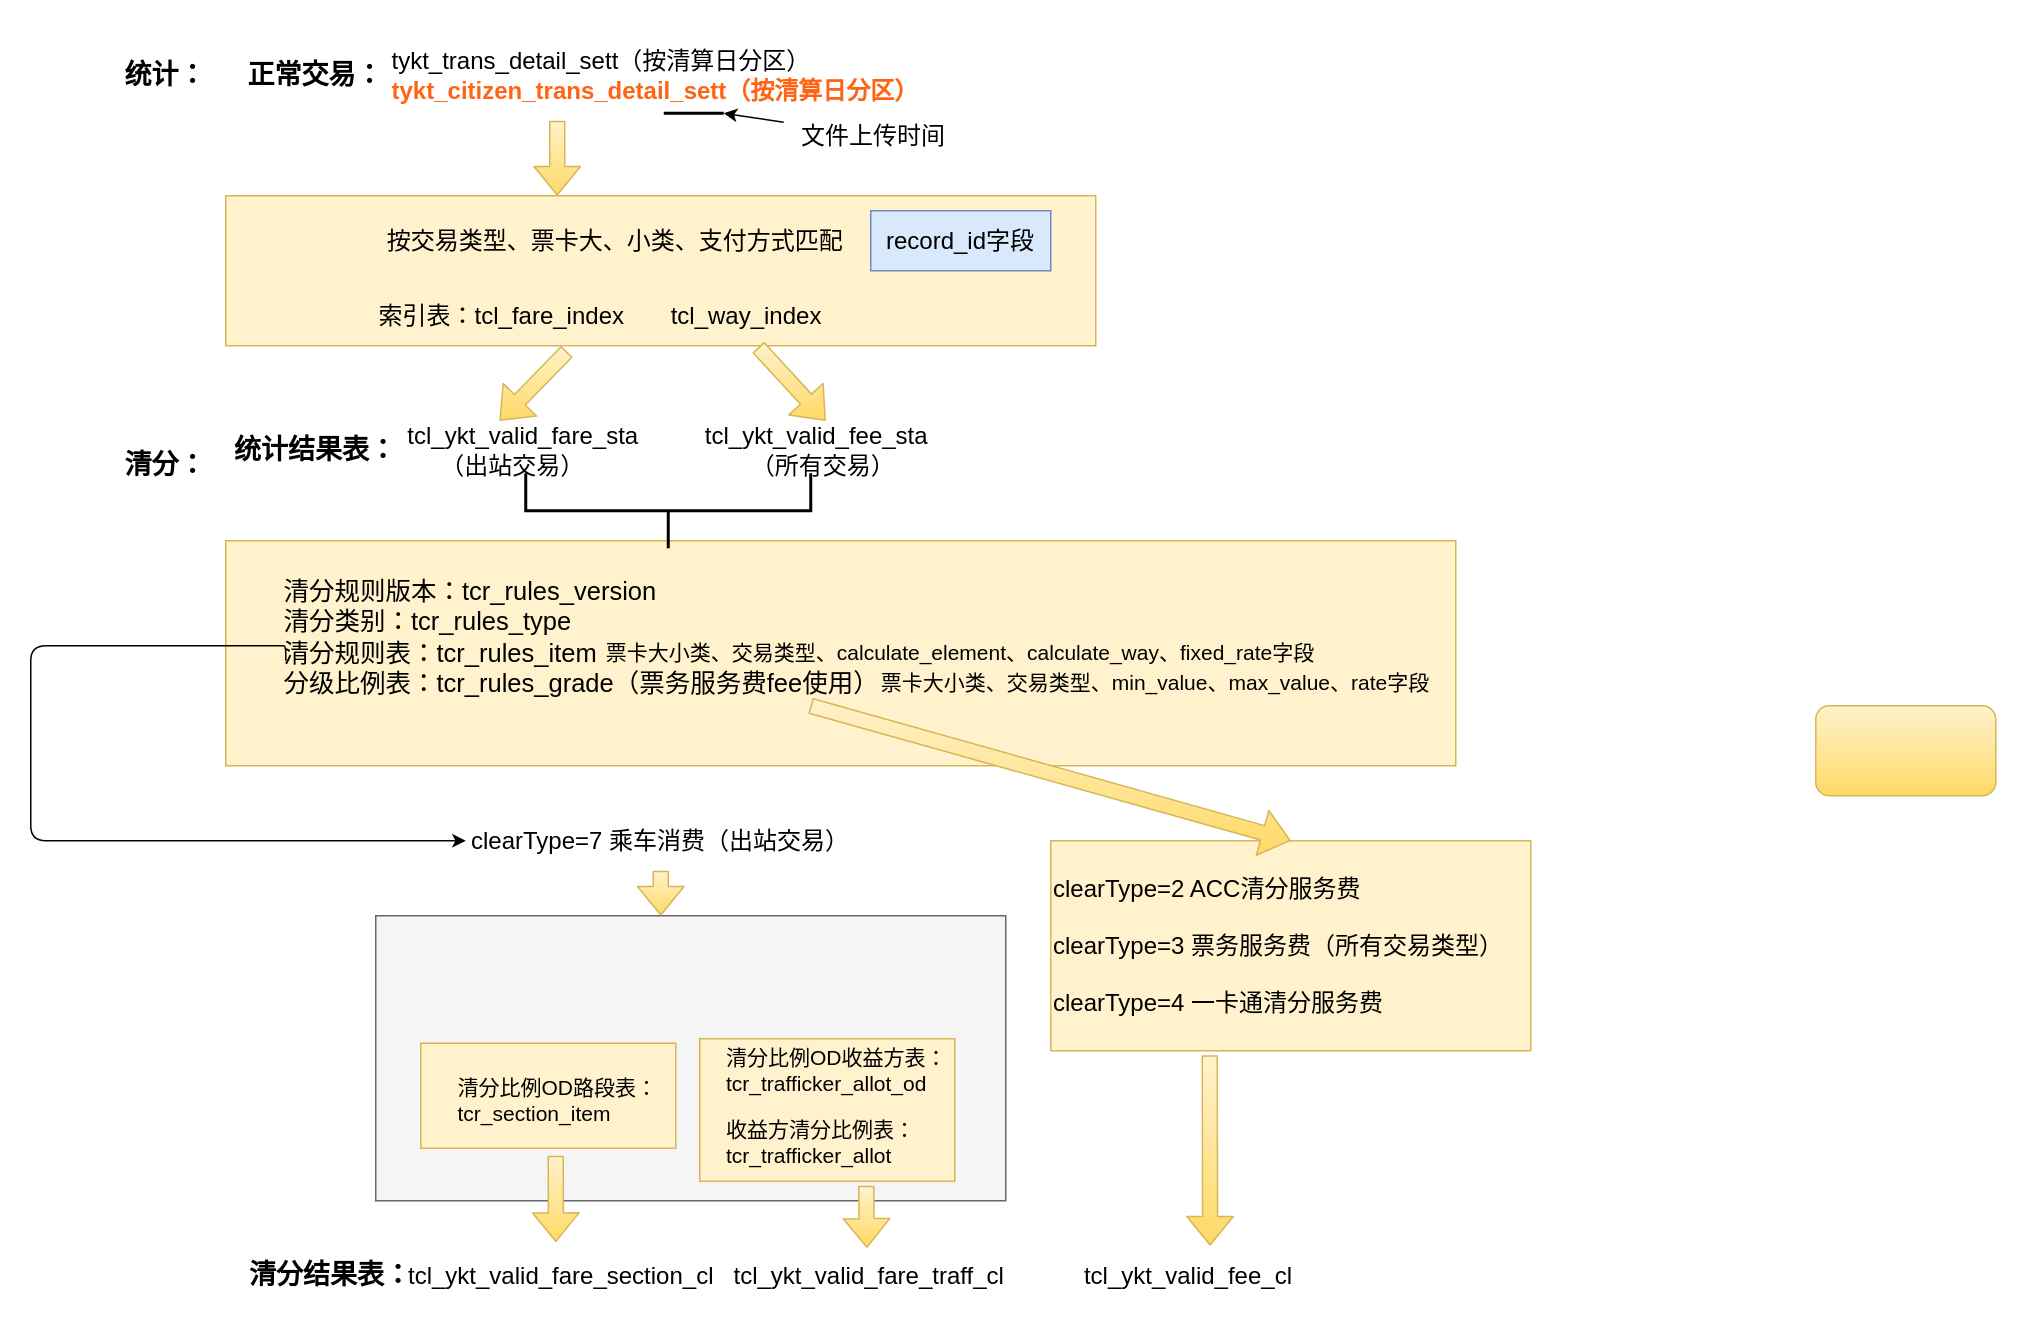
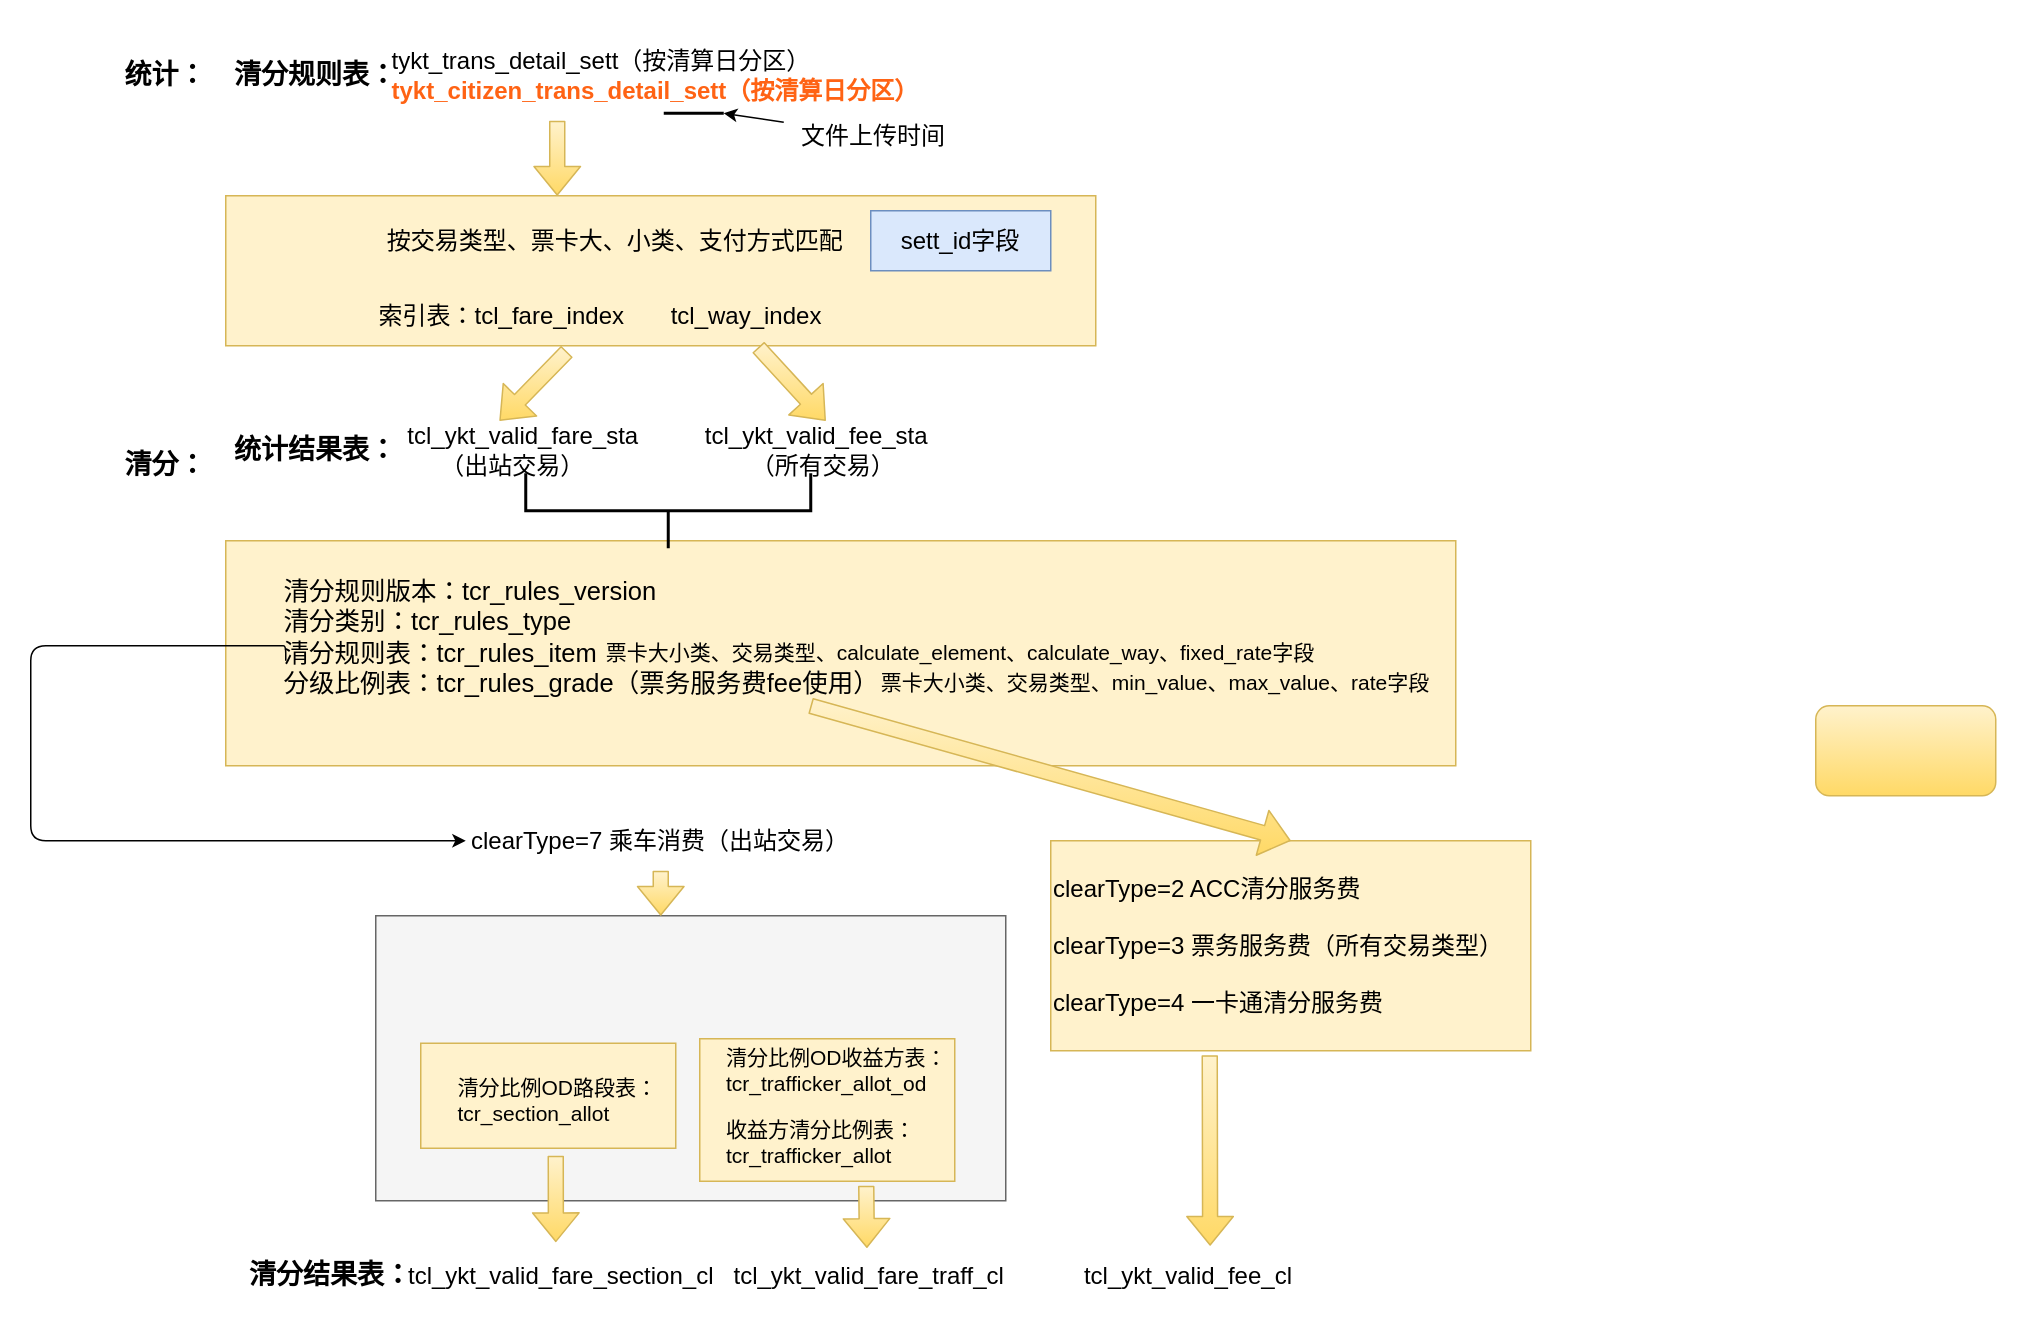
node "正常交易：": label "正常交易：" -> "清分规则表："
node "record_id字段": label "record_id字段" -> "sett_id字段"
node "清分比例OD路段表：tcr_section_item": label "清分比例OD路段表：tcr_section_item" -> "清分比例OD路段表：tcr_section_allot"
